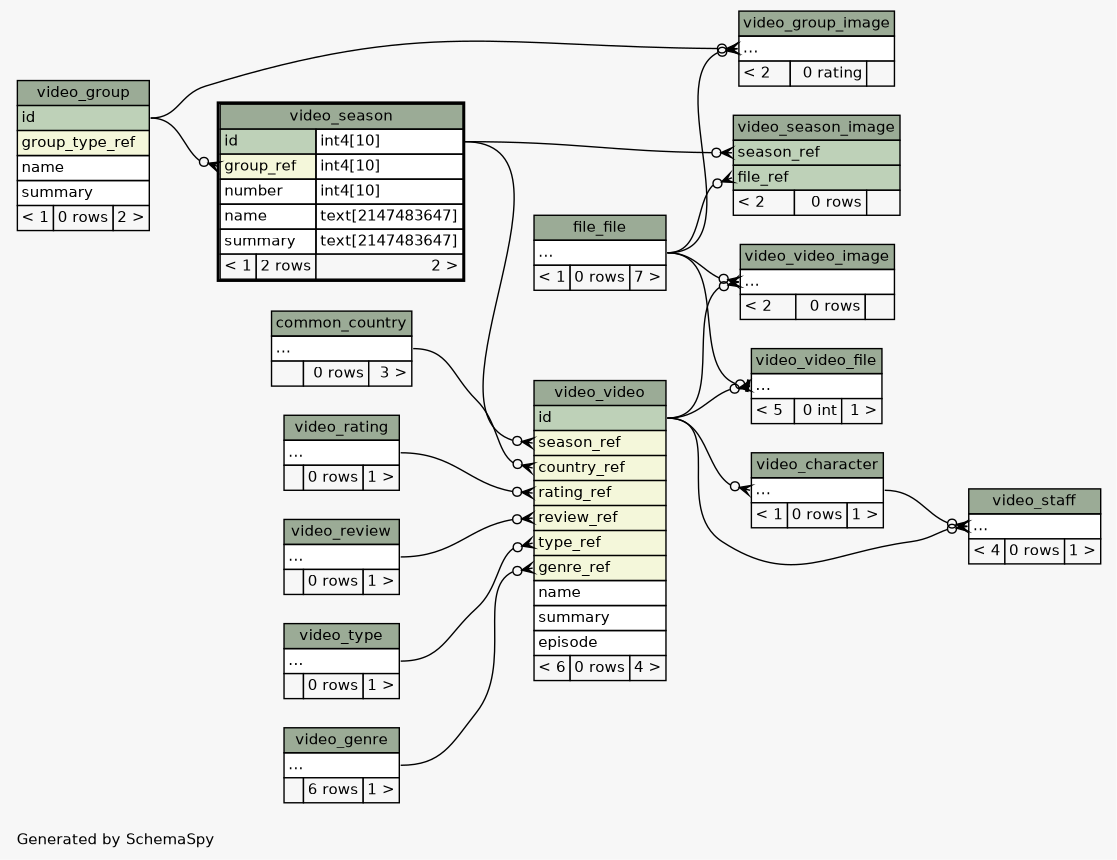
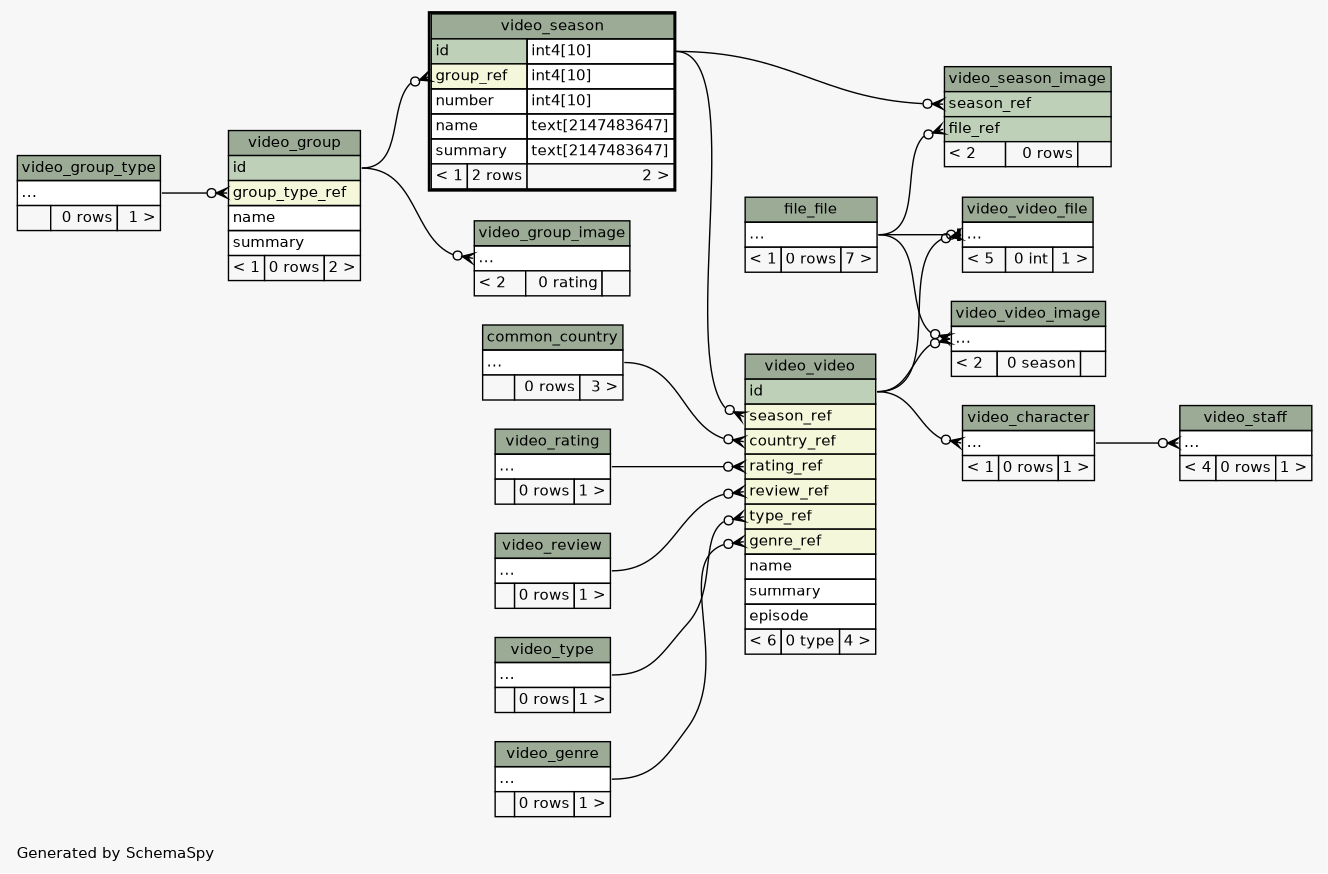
edge "file_file" -> "video_group_image": removed
node "video_group_type": added
node "video_video_image": text "0 rows" -> "0 season"
edge "video_video" -> "video_staff": removed
node "video_video": text "0 rows" -> "0 type"
node "video_genre": text "6 rows" -> "0 rows"
